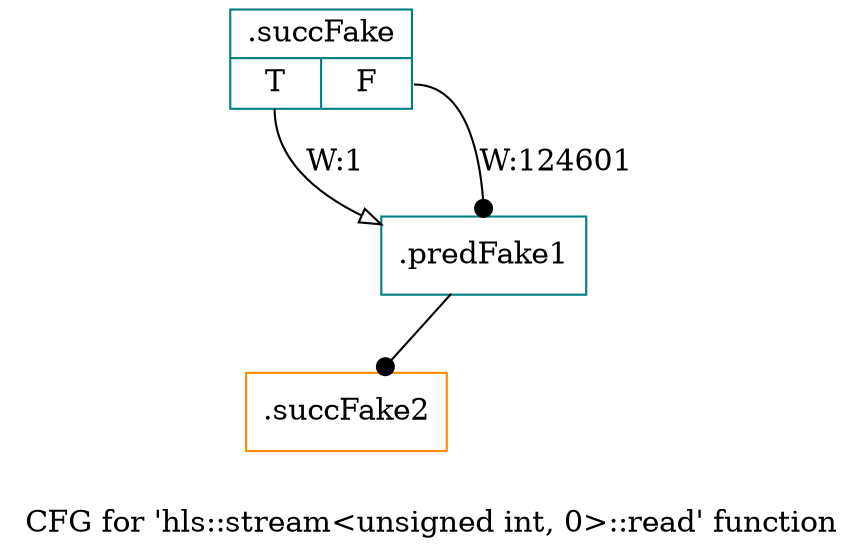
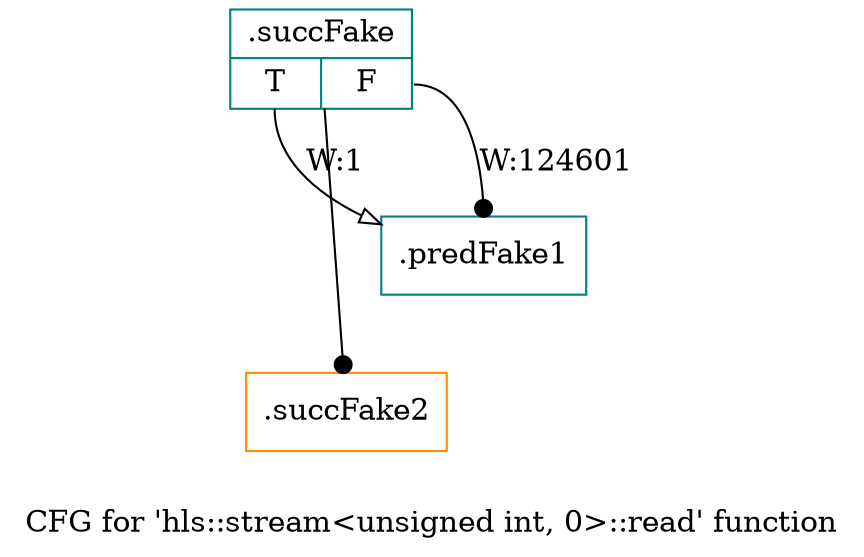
edge ".predFake1" -> ".succFake2": now ".succFake" -> ".succFake2"
